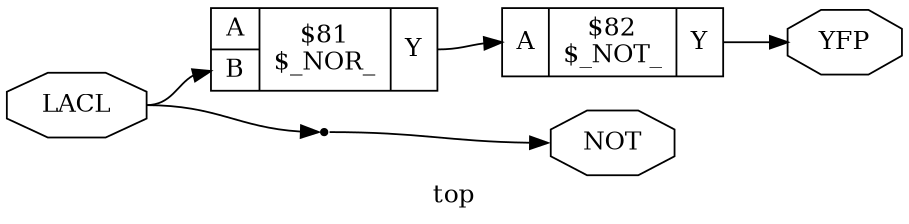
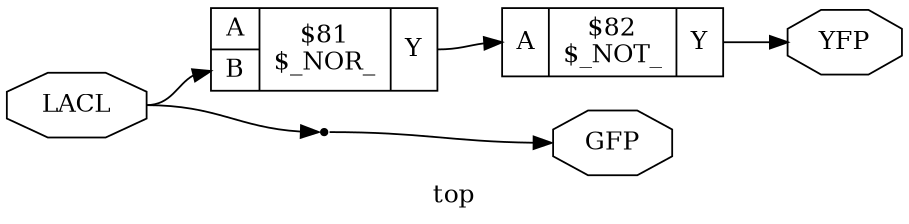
node "NOT": label "NOT" -> "GFP"
